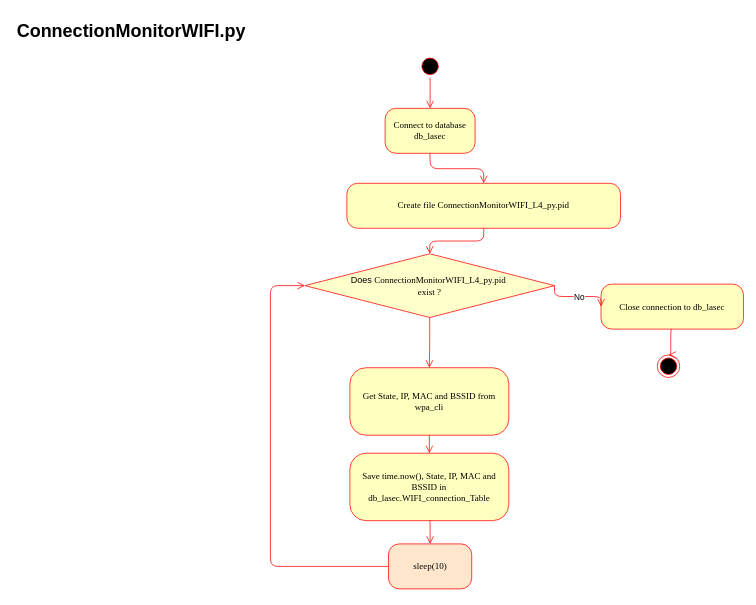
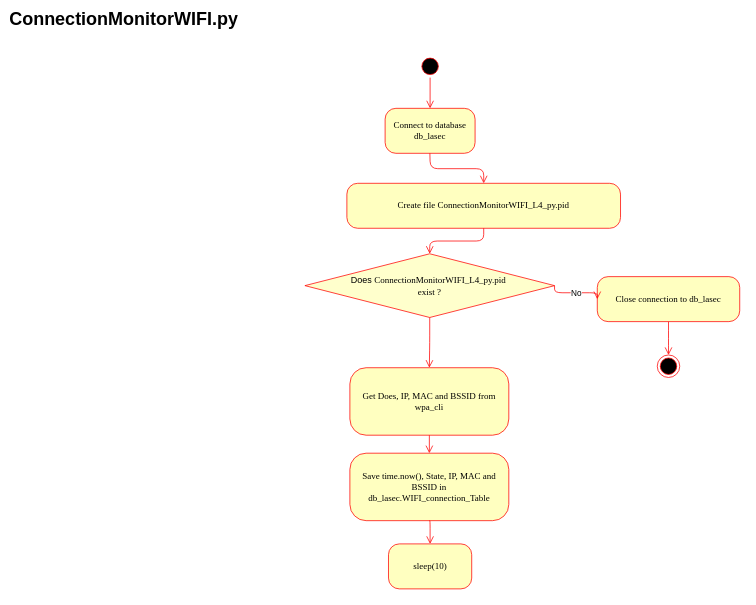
node "ConnectionMonitorWIFI.py": moved (135, 34) -> (128, 23)
node "Close connection to db_lasec": moved (672, 307) -> (669, 299)
node "Get State, IP, MAC and BSSID from wpa_cli": label "Get State, IP, MAC and BSSID from wpa_cli" -> "Get Does, IP, MAC and BSSID from wpa_cli"
edge "sleep(10)" -> "Does ConnectionMonitorWIFI_L4_py.pid exist ?": removed
node "sleep(10)": fillcolor #ffe6cc -> #ffffc0
